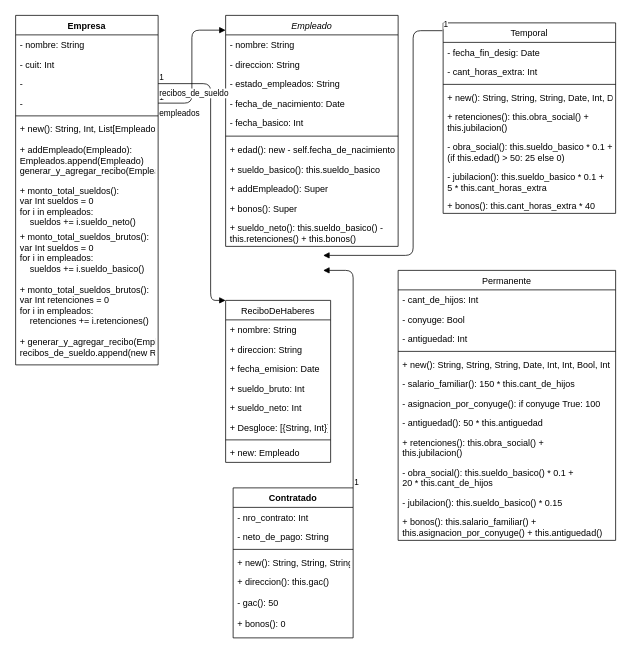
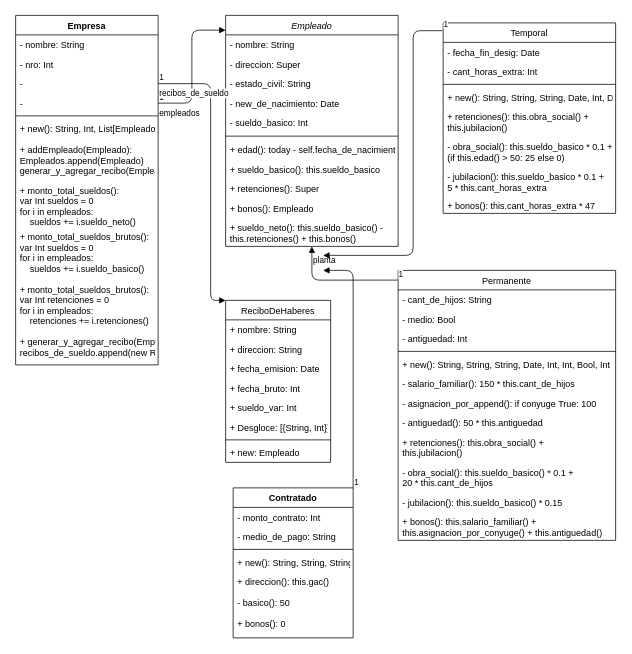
node "- cuit: Int": label "- cuit: Int" -> "- nro: Int"
node "- direccion: String": label "- direccion: String" -> "- direccion: Super"
node "- estado_empleados: String": label "- estado_empleados: String" -> "- estado_civil: String"
node "- fecha_de_nacimiento: Date": label "- fecha_de_nacimiento: Date" -> "- new_de_nacimiento: Date"
node "- fecha_basico: Int": label "- fecha_basico: Int" -> "- sueldo_basico: Int"
node "+ edad(): new - self.fecha_de_nacimiento": label "+ edad(): new - self.fecha_de_nacimiento" -> "+ edad(): today - self.fecha_de_nacimiento"
node "+ addEmpleado(): Super": label "+ addEmpleado(): Super" -> "+ retenciones(): Super"
node "+ bonos(): this.cant_horas_extra * 40": label "+ bonos(): this.cant_horas_extra * 40" -> "+ bonos(): this.cant_horas_extra * 47"
node "+ bonos(): Super": label "+ bonos(): Super" -> "+ bonos(): Empleado"
edge "Permanente" -> "Empleado": added, labels "1", "planta"
node "- cant_de_hijos: Int": label "- cant_de_hijos: Int" -> "- cant_de_hijos: String"
node "- conyuge: Bool": label "- conyuge: Bool" -> "- medio: Bool"
node "+ sueldo_bruto: Int": label "+ sueldo_bruto: Int" -> "+ fecha_bruto: Int"
node "- asignacion_por_conyuge(): if conyuge True: 100": label "- asignacion_por_conyuge(): if conyuge True: 100" -> "- asignacion_por_append(): if conyuge True: 100"
node "+ sueldo_neto: Int": label "+ sueldo_neto: Int" -> "+ sueldo_var: Int"
node "- nro_contrato: Int": label "- nro_contrato: Int" -> "- monto_contrato: Int"
node "- neto_de_pago: String": label "- neto_de_pago: String" -> "- medio_de_pago: String"
node "- gac(): 50": label "- gac(): 50" -> "- basico(): 50"
